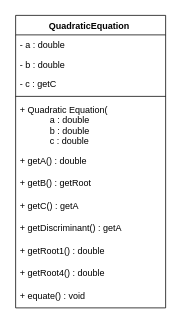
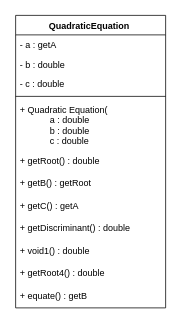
node "- a : double": label "- a : double" -> "- a : getA"
node "- c : getC": label "- c : getC" -> "- c : double"
node "+ getA() : double": label "+ getA() : double" -> "+ getRoot() : double"
node "+ getDiscriminant() : getA": label "+ getDiscriminant() : getA" -> "+ getDiscriminant() : double"
node "+ getRoot1() : double": label "+ getRoot1() : double" -> "+ void1() : double"
node "+ equate() : void": label "+ equate() : void" -> "+ equate() : getB"
